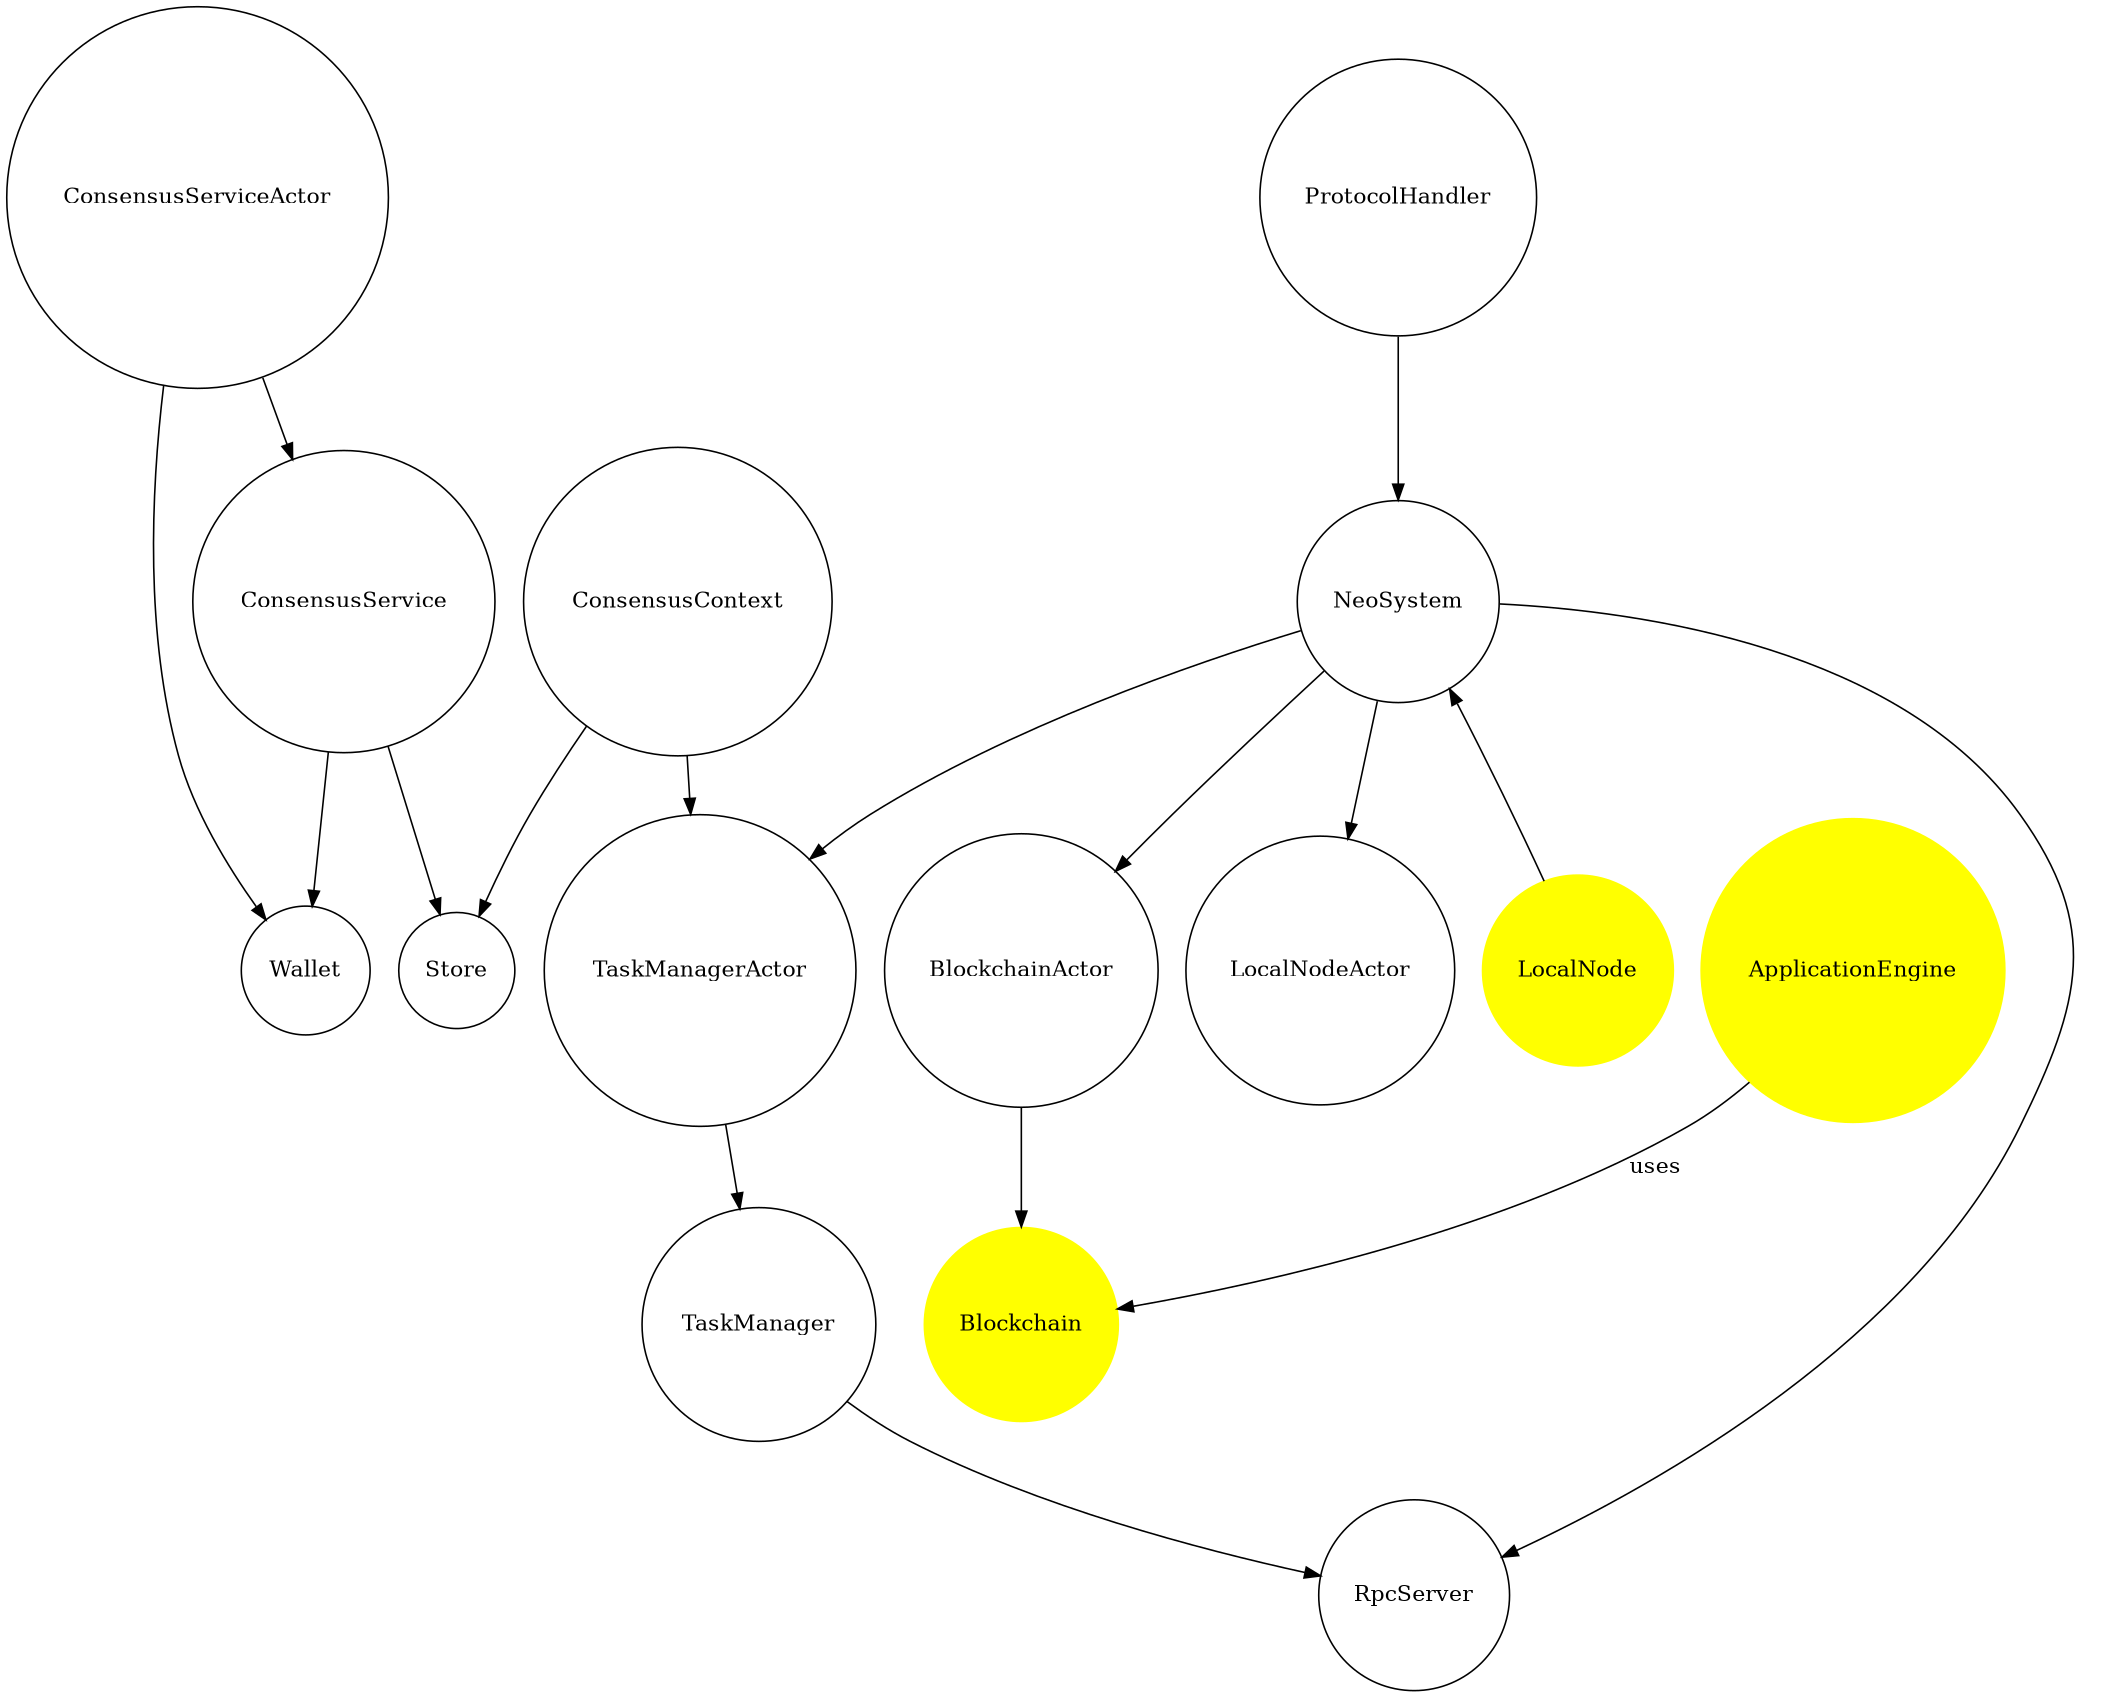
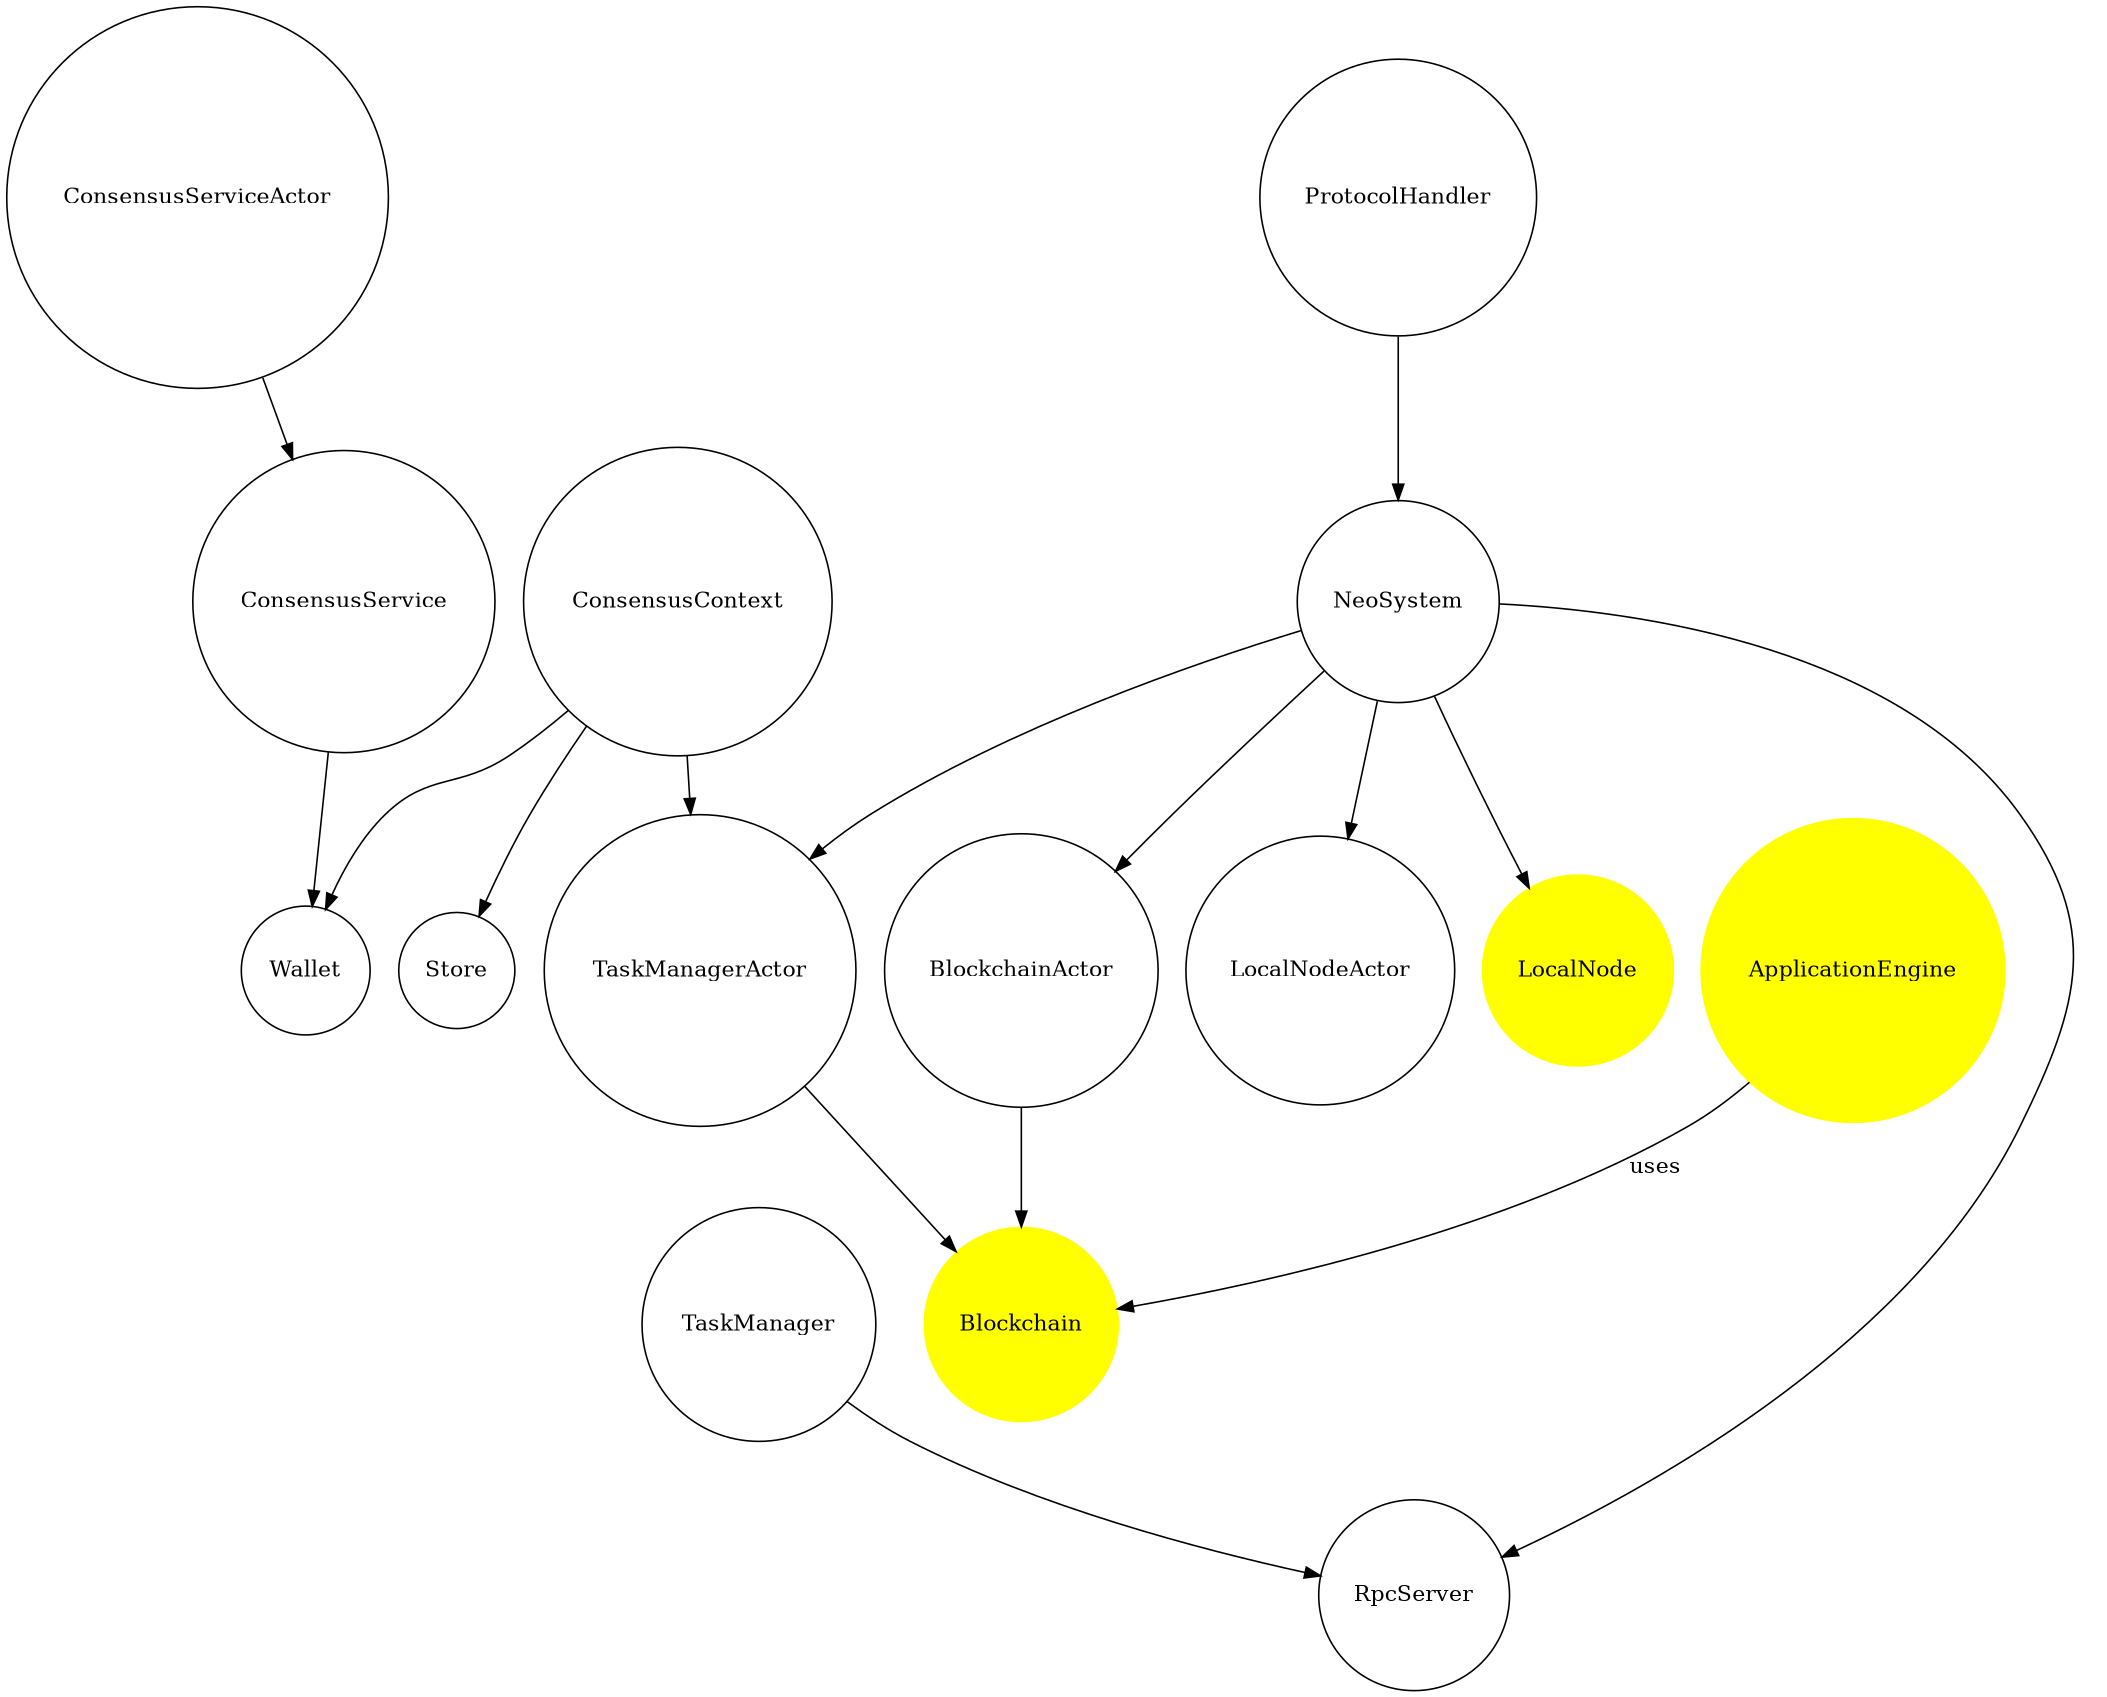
edge "ConsensusServiceActor" -> "Wallet": now "ConsensusContext" -> "Wallet"
edge "LocalNode" -> "NeoSystem": reversed
edge "ConsensusService" -> "Store": removed
edge "TaskManagerActor" -> "TaskManager": now "TaskManagerActor" -> "Blockchain"
